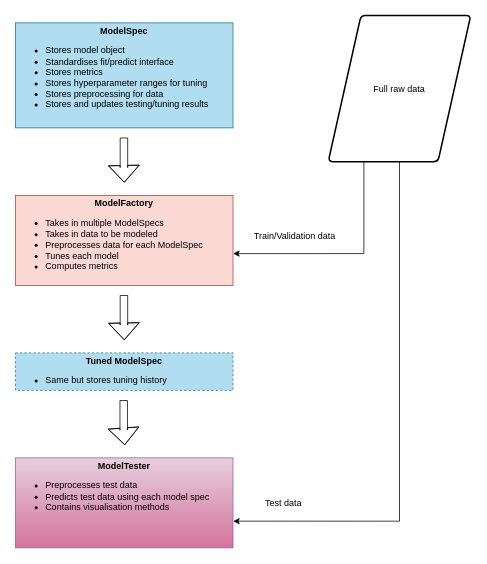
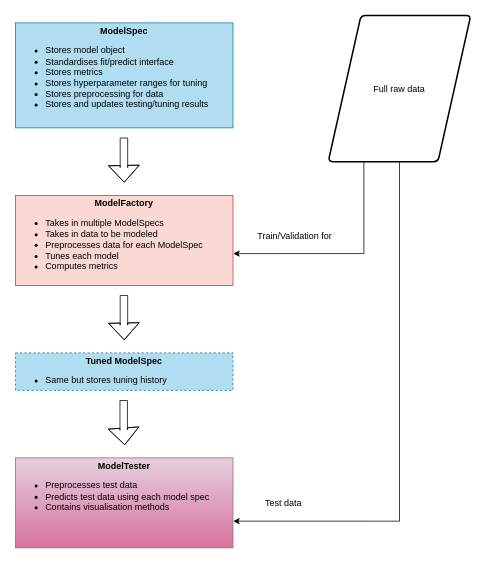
node "Train/Validation data": label "Train/Validation data" -> "Train/Validation for"
